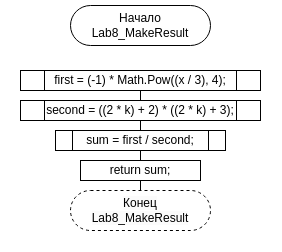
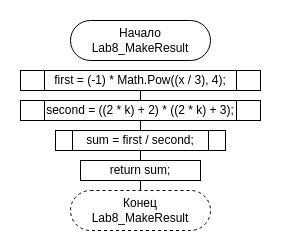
node "Начало Lab8_MakeResult": moved (141, 26) -> (141, 41)
